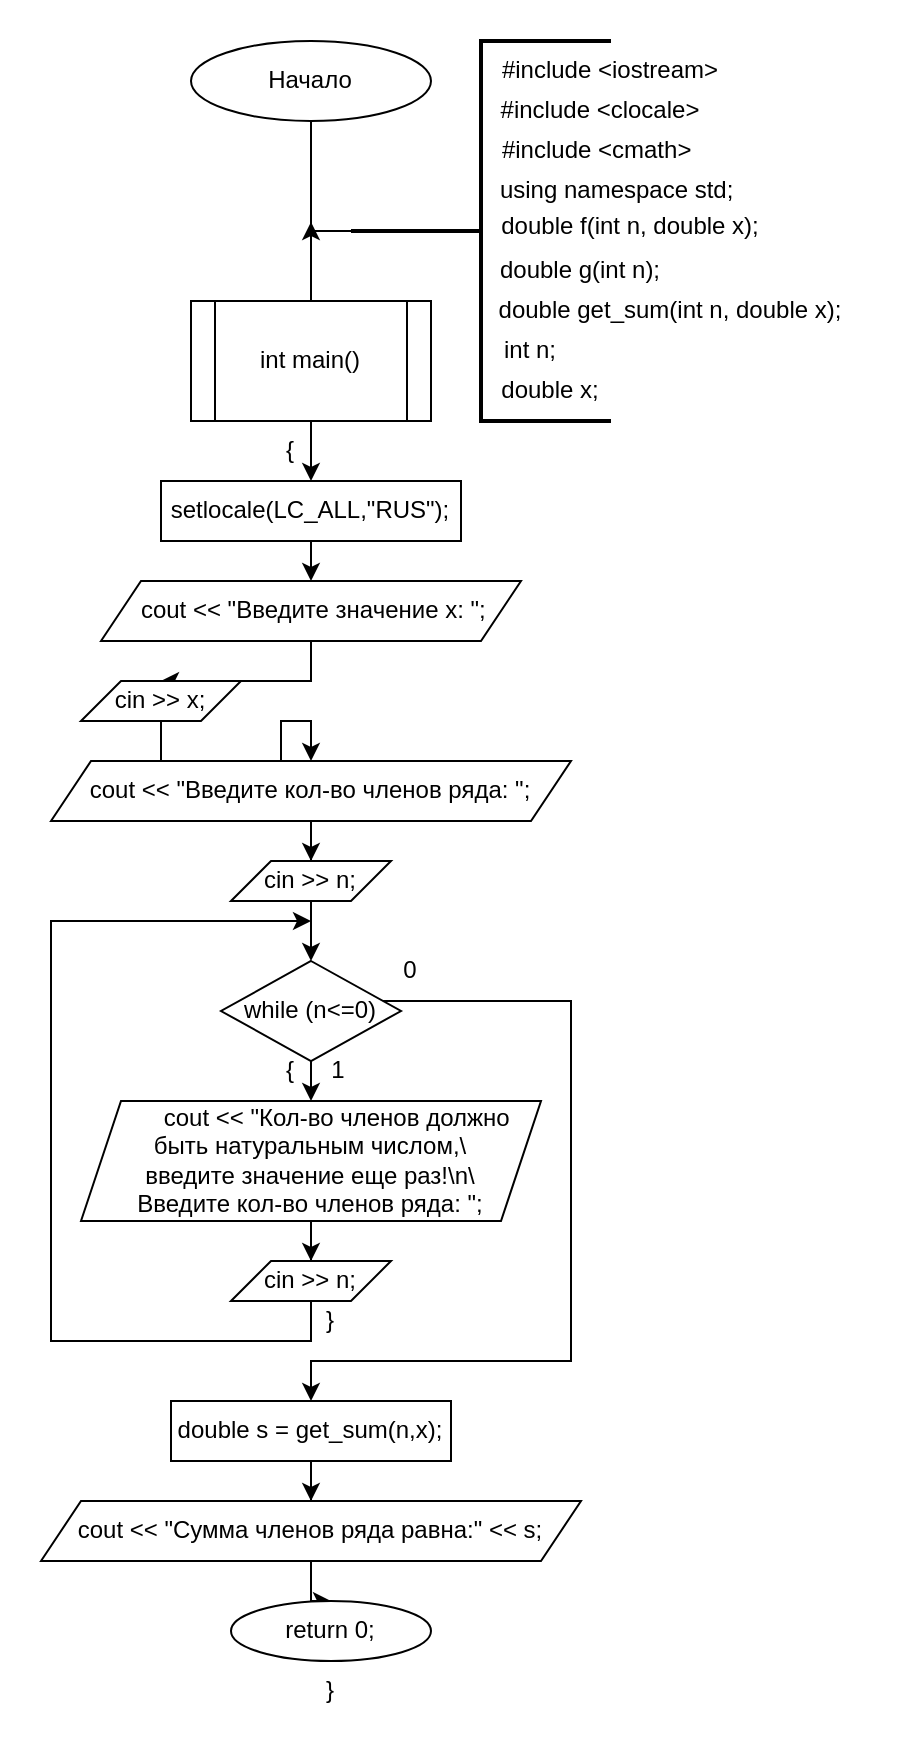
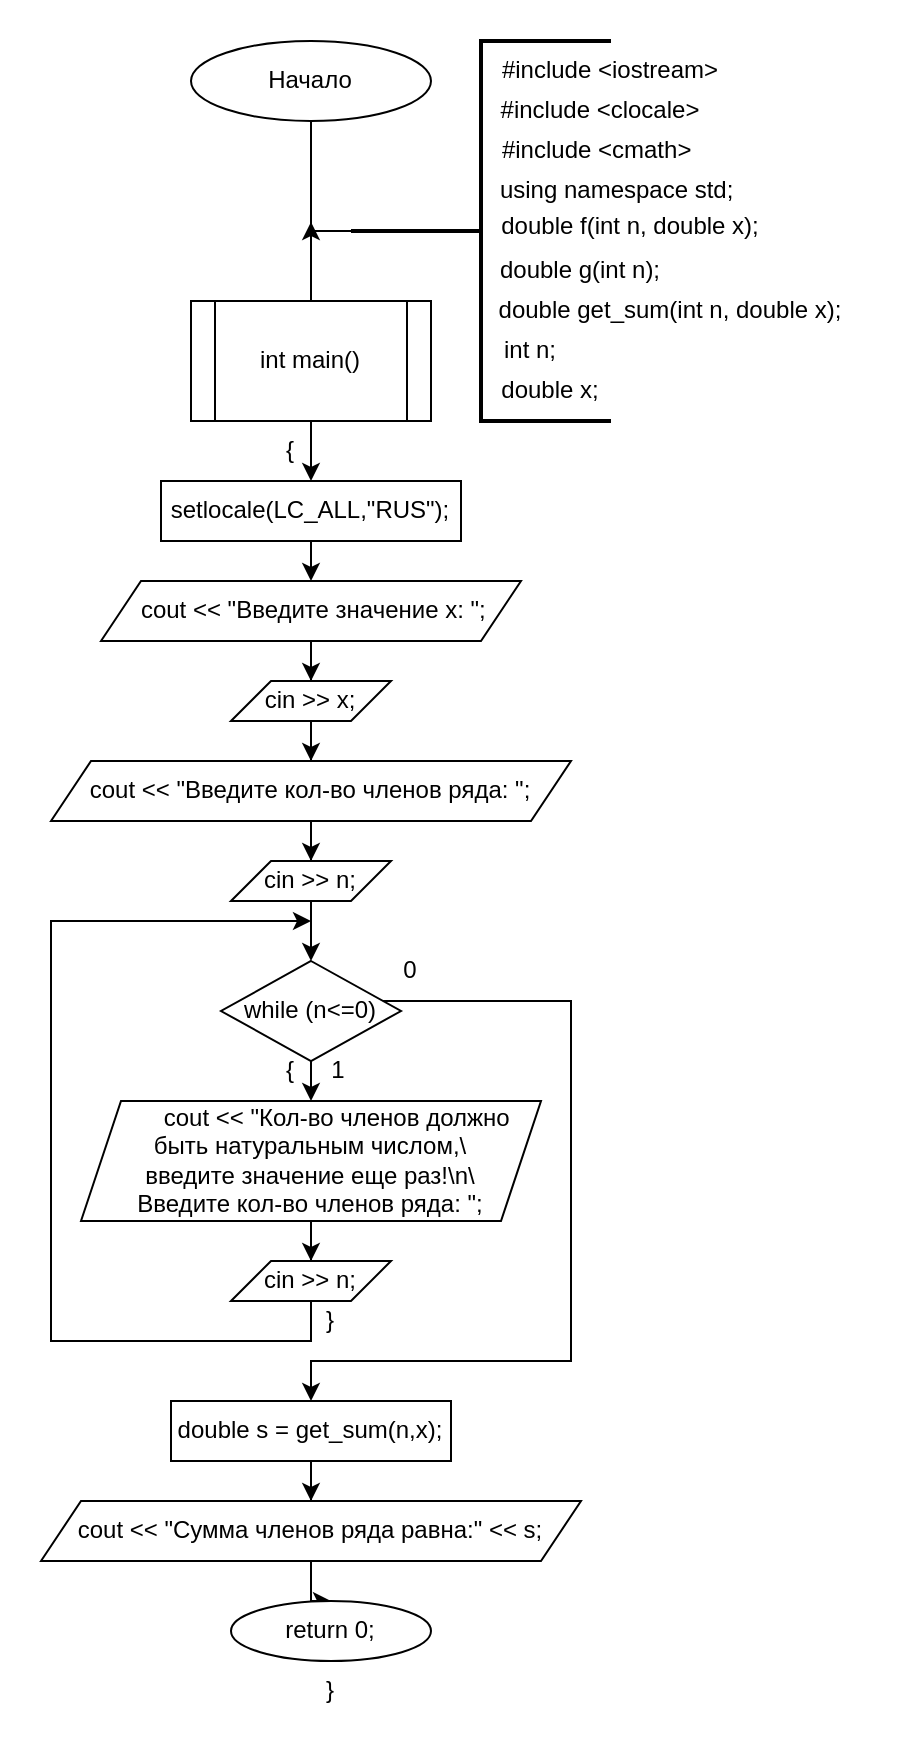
node "cin >> x;": moved (161, 701) -> (311, 701)
